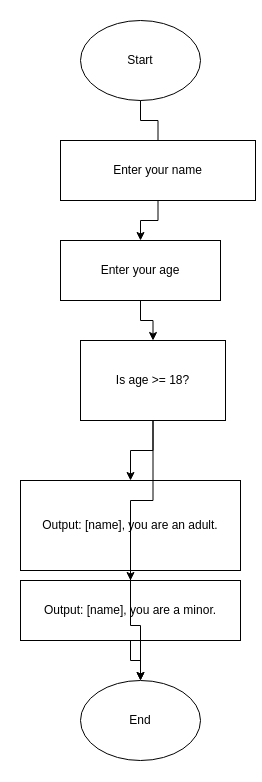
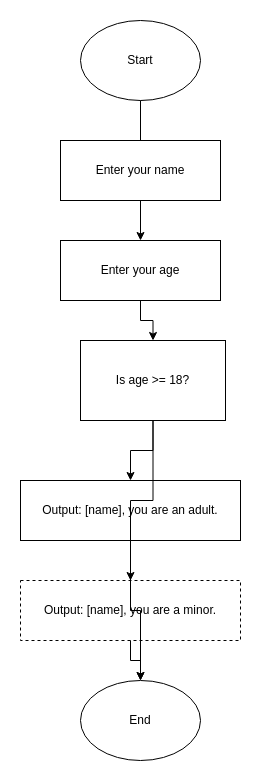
node "Enter your name": size 195x60 -> 160x60
node "Output: [name], you are an adult.": size 220x90 -> 220x60
node "Output: [name], you are a minor.": style solid -> dashed
